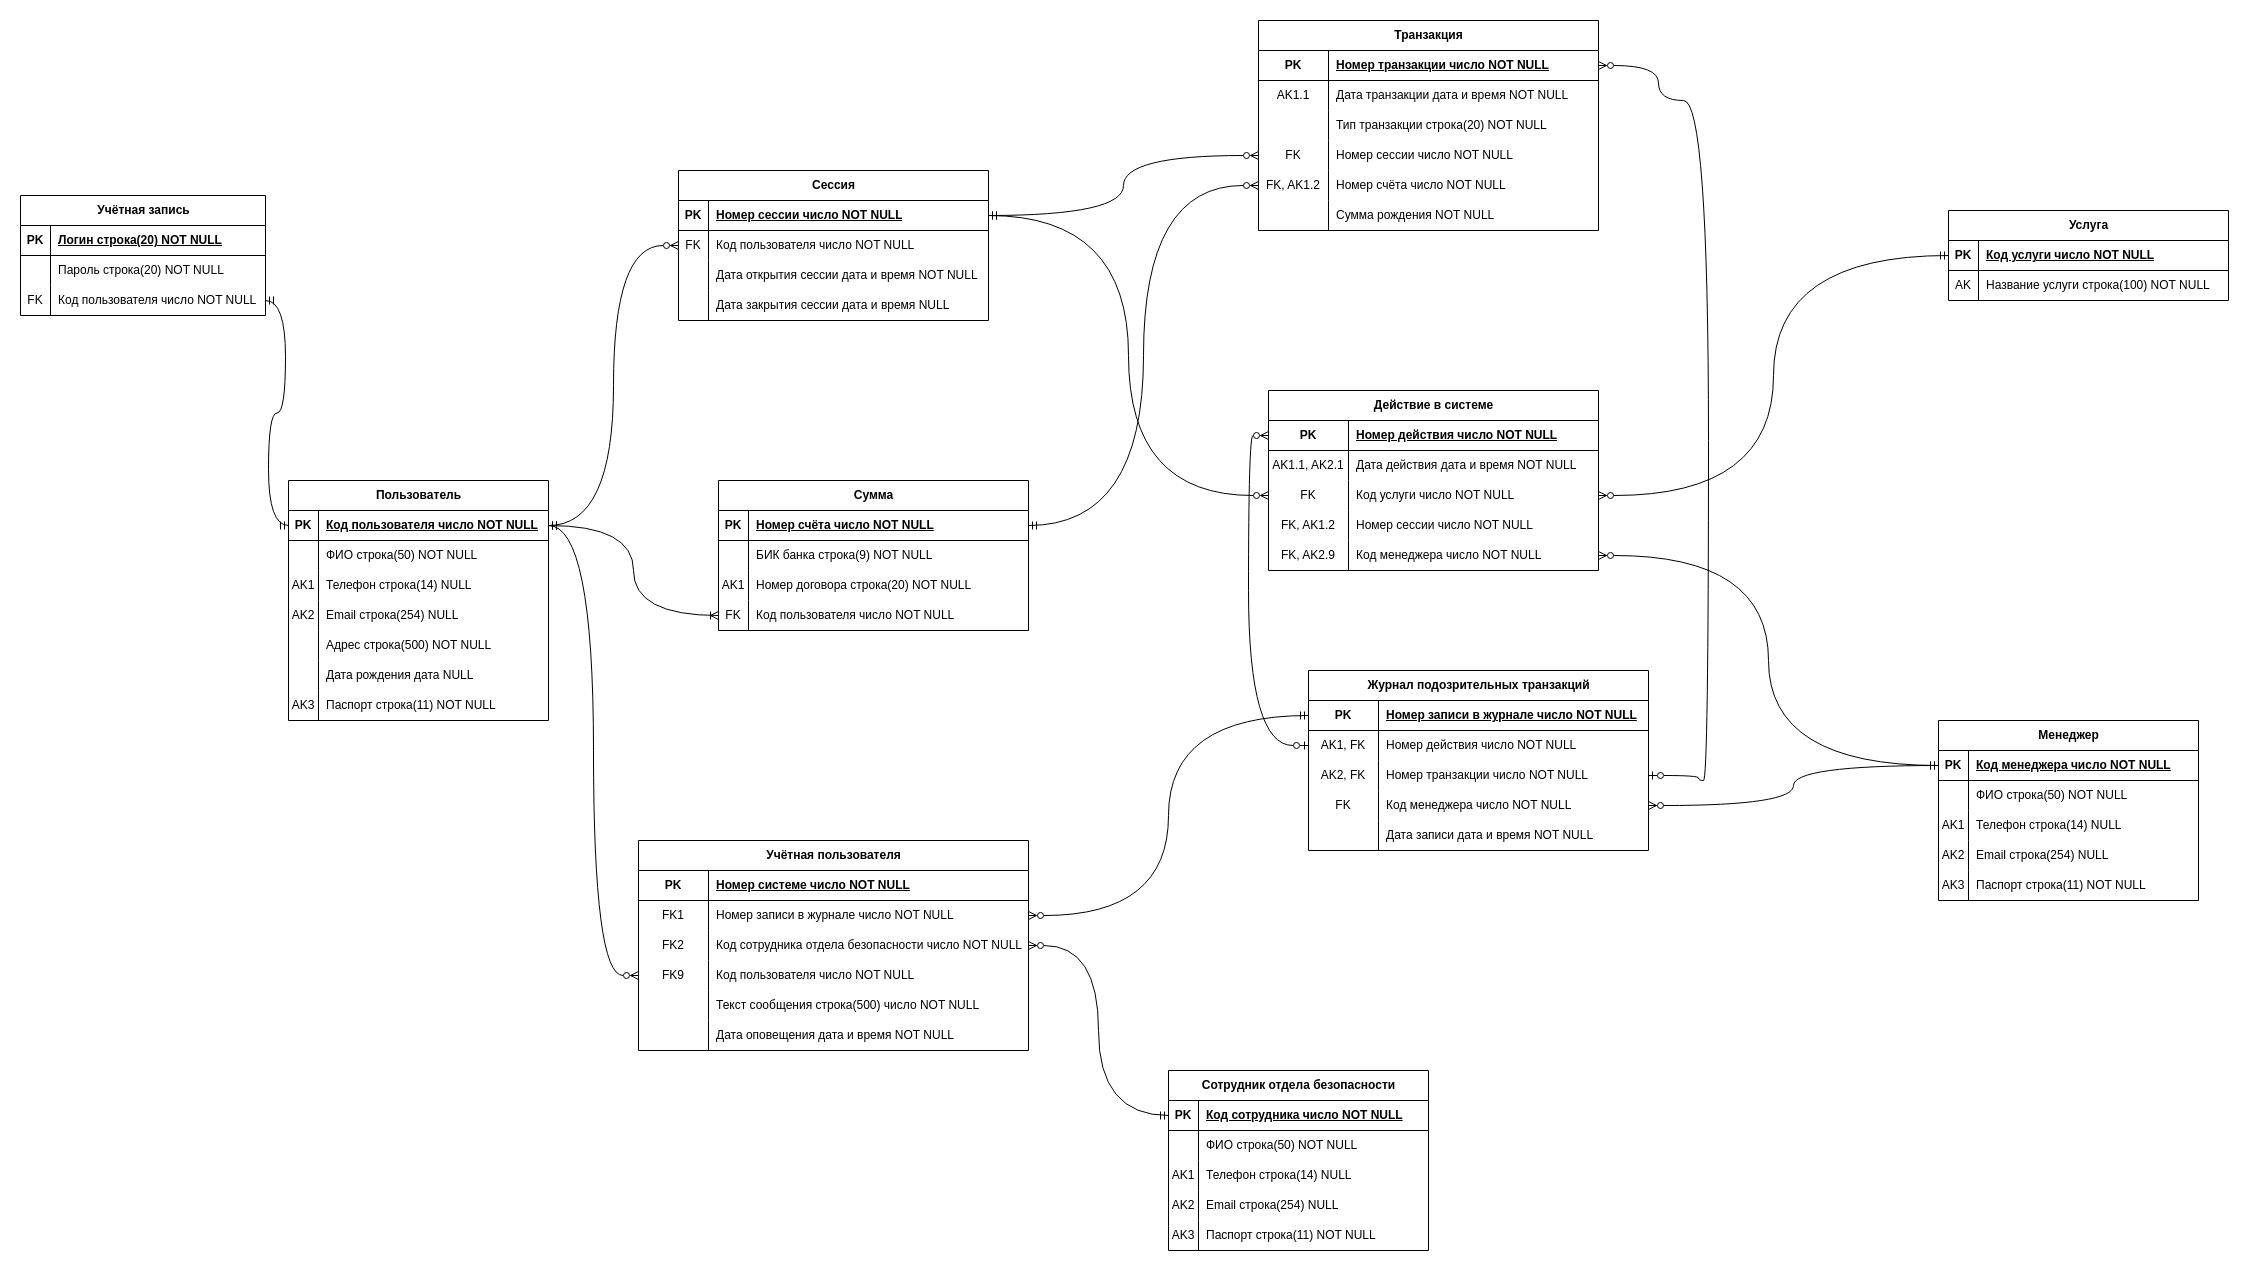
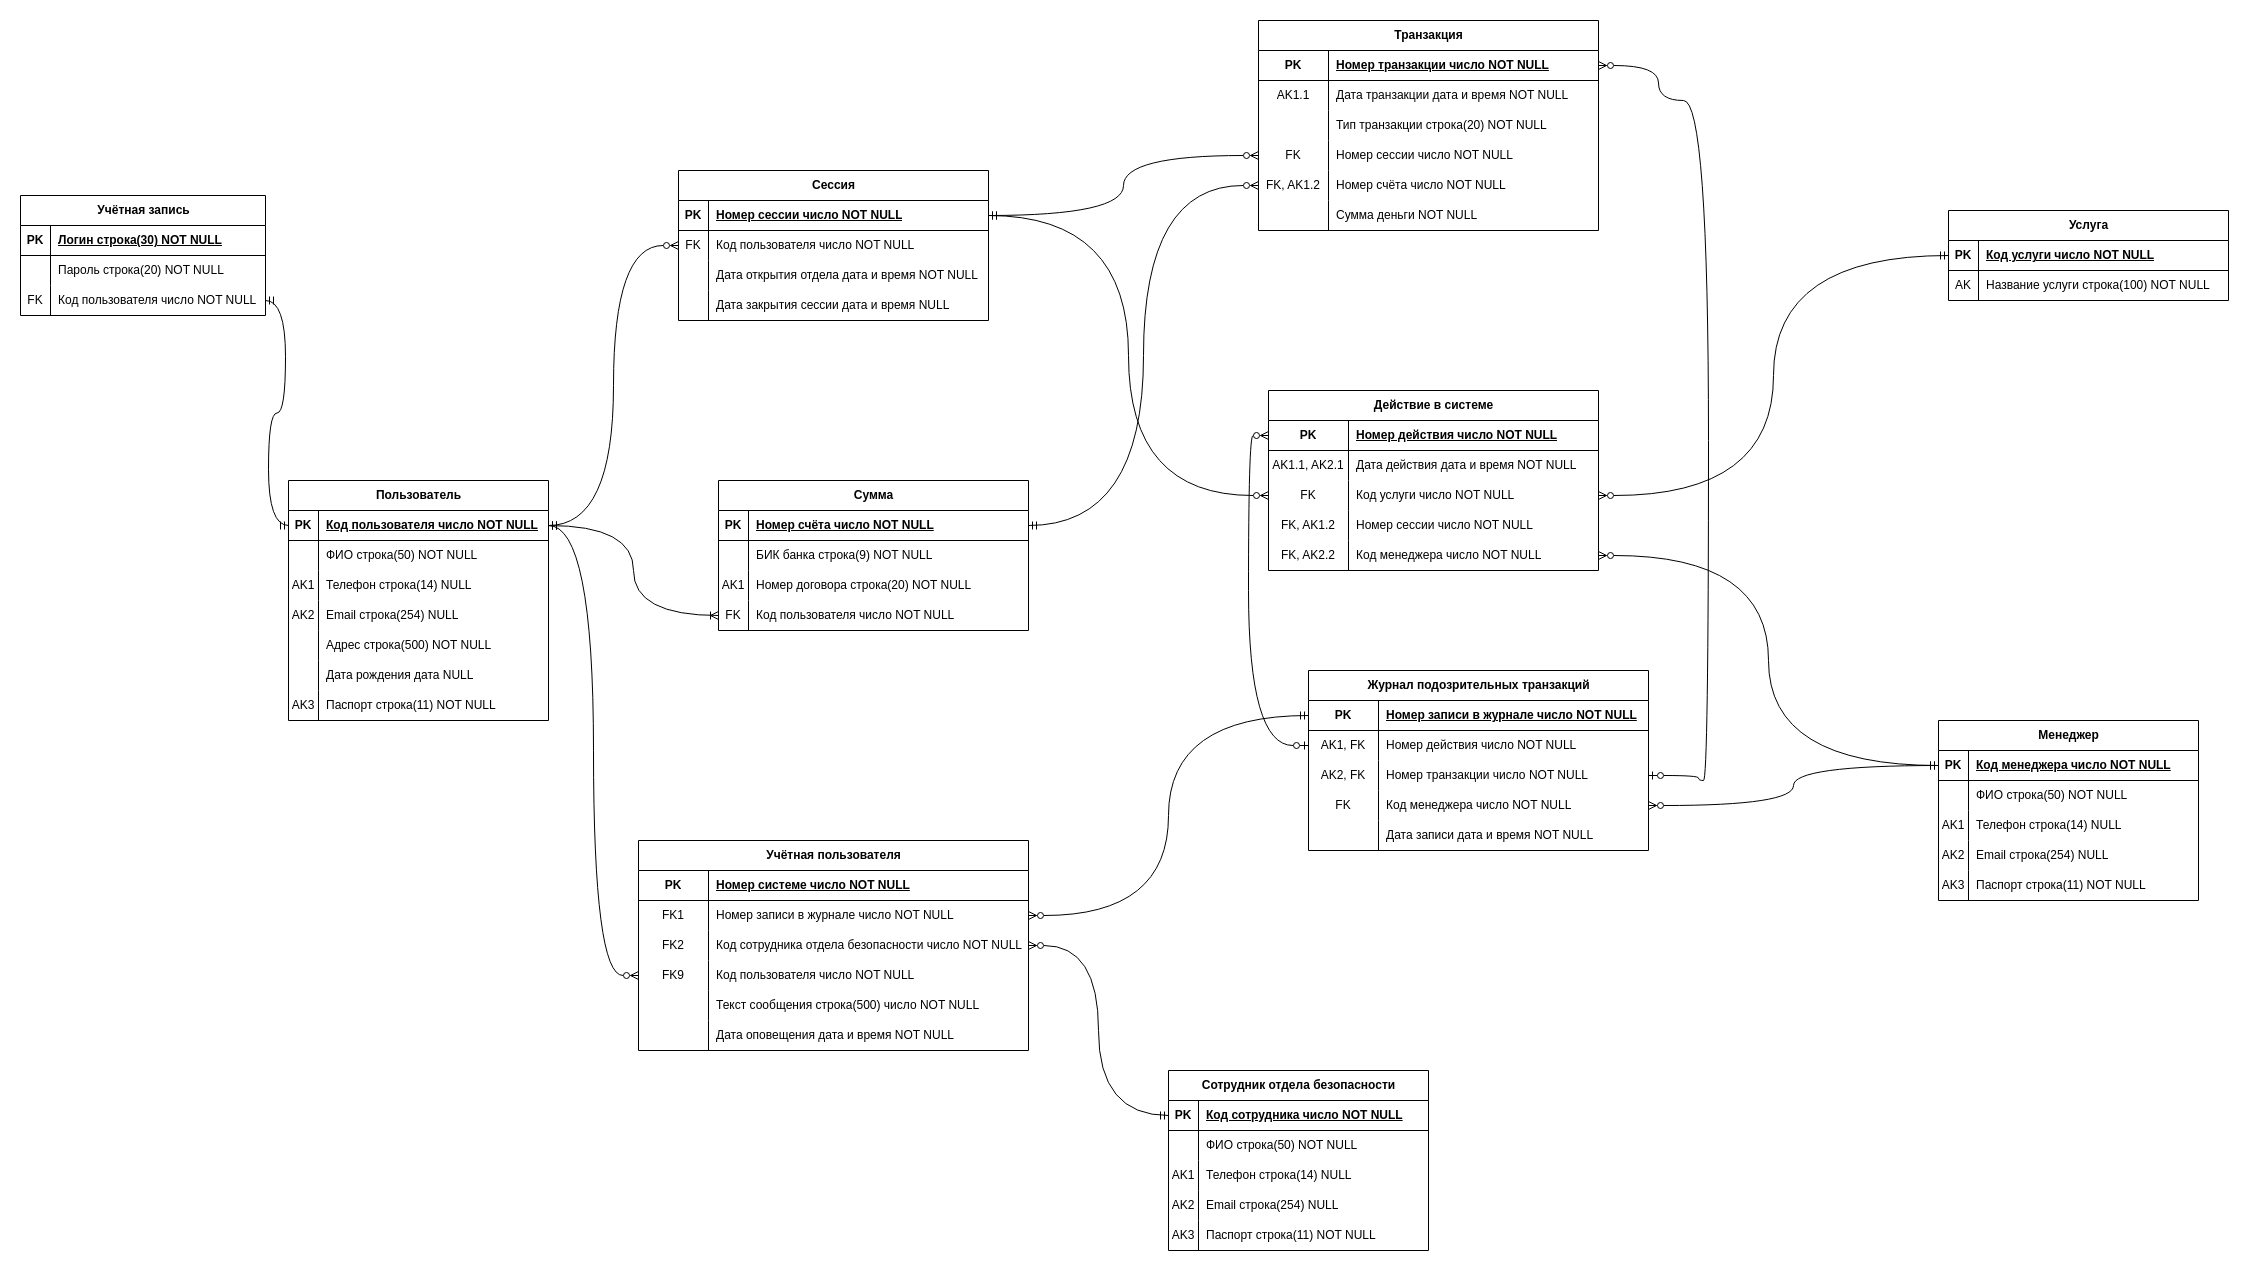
node "Сумма рождения NOT NULL": label "Сумма рождения NOT NULL" -> "Сумма деньги NOT NULL"
node "Логин строка(20) NOT NULL": label "Логин строка(20) NOT NULL" -> "Логин строка(30) NOT NULL"
node "Дата открытия сессии дата и время NOT NULL": label "Дата открытия сессии дата и время NOT NULL" -> "Дата открытия отдела дата и время NOT NULL"
node "FK, AK2.9": label "FK, AK2.9" -> "FK, AK2.2"
